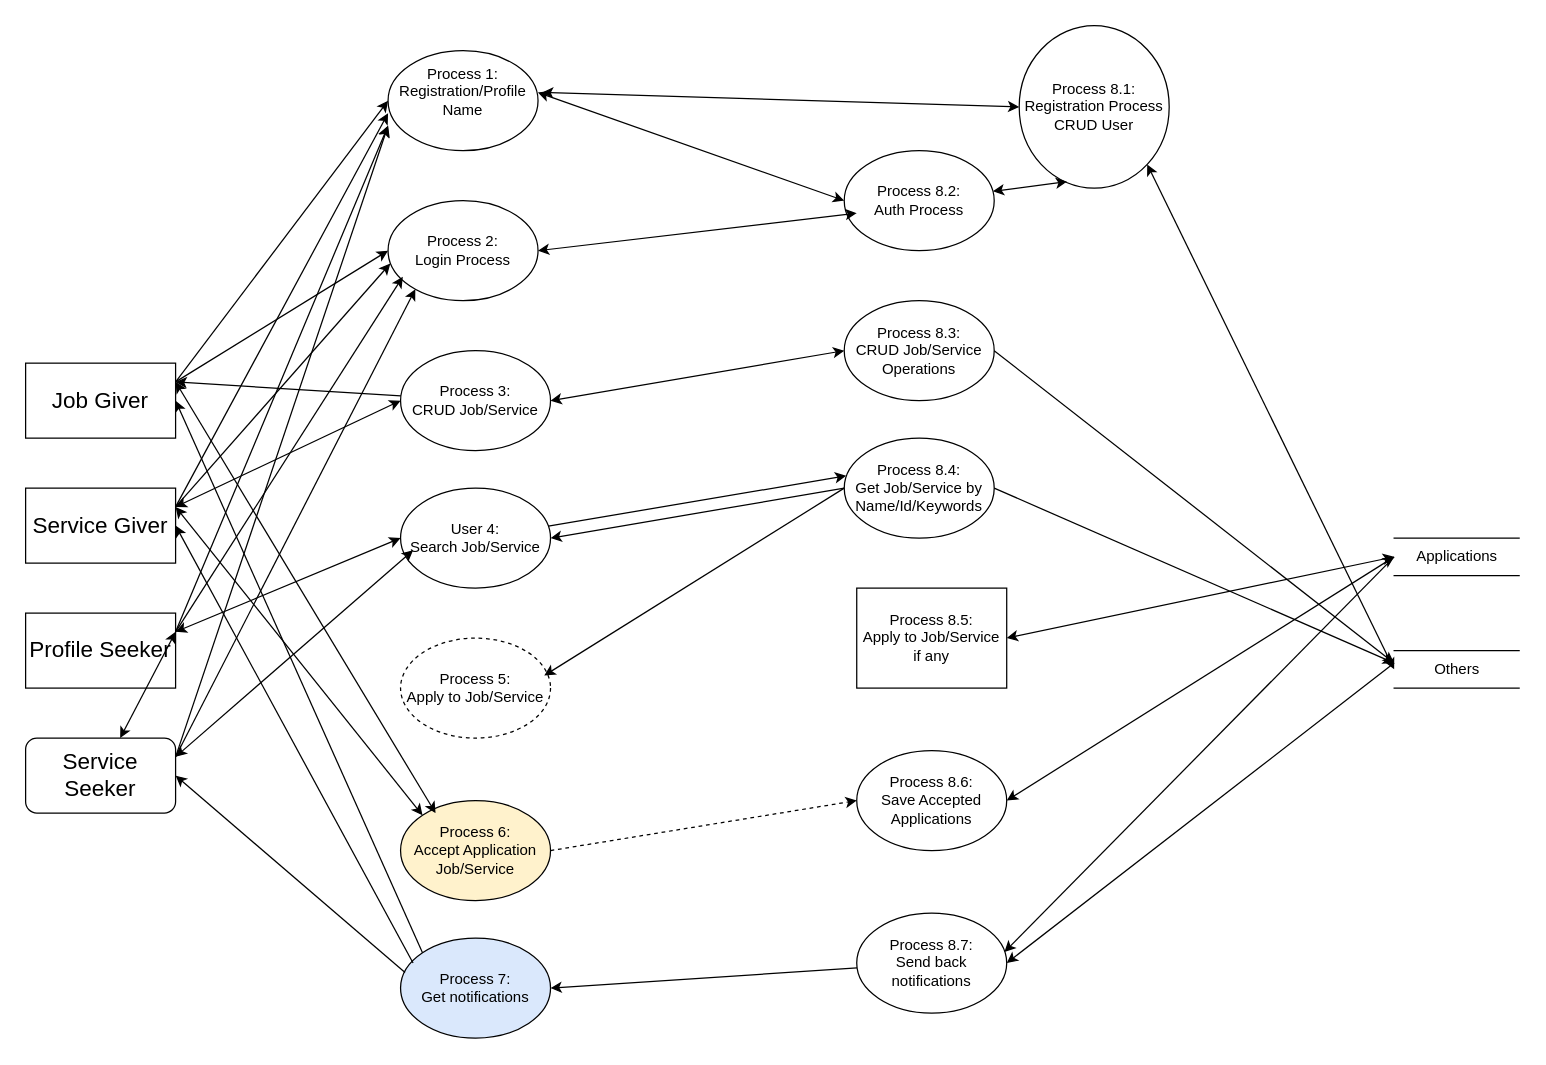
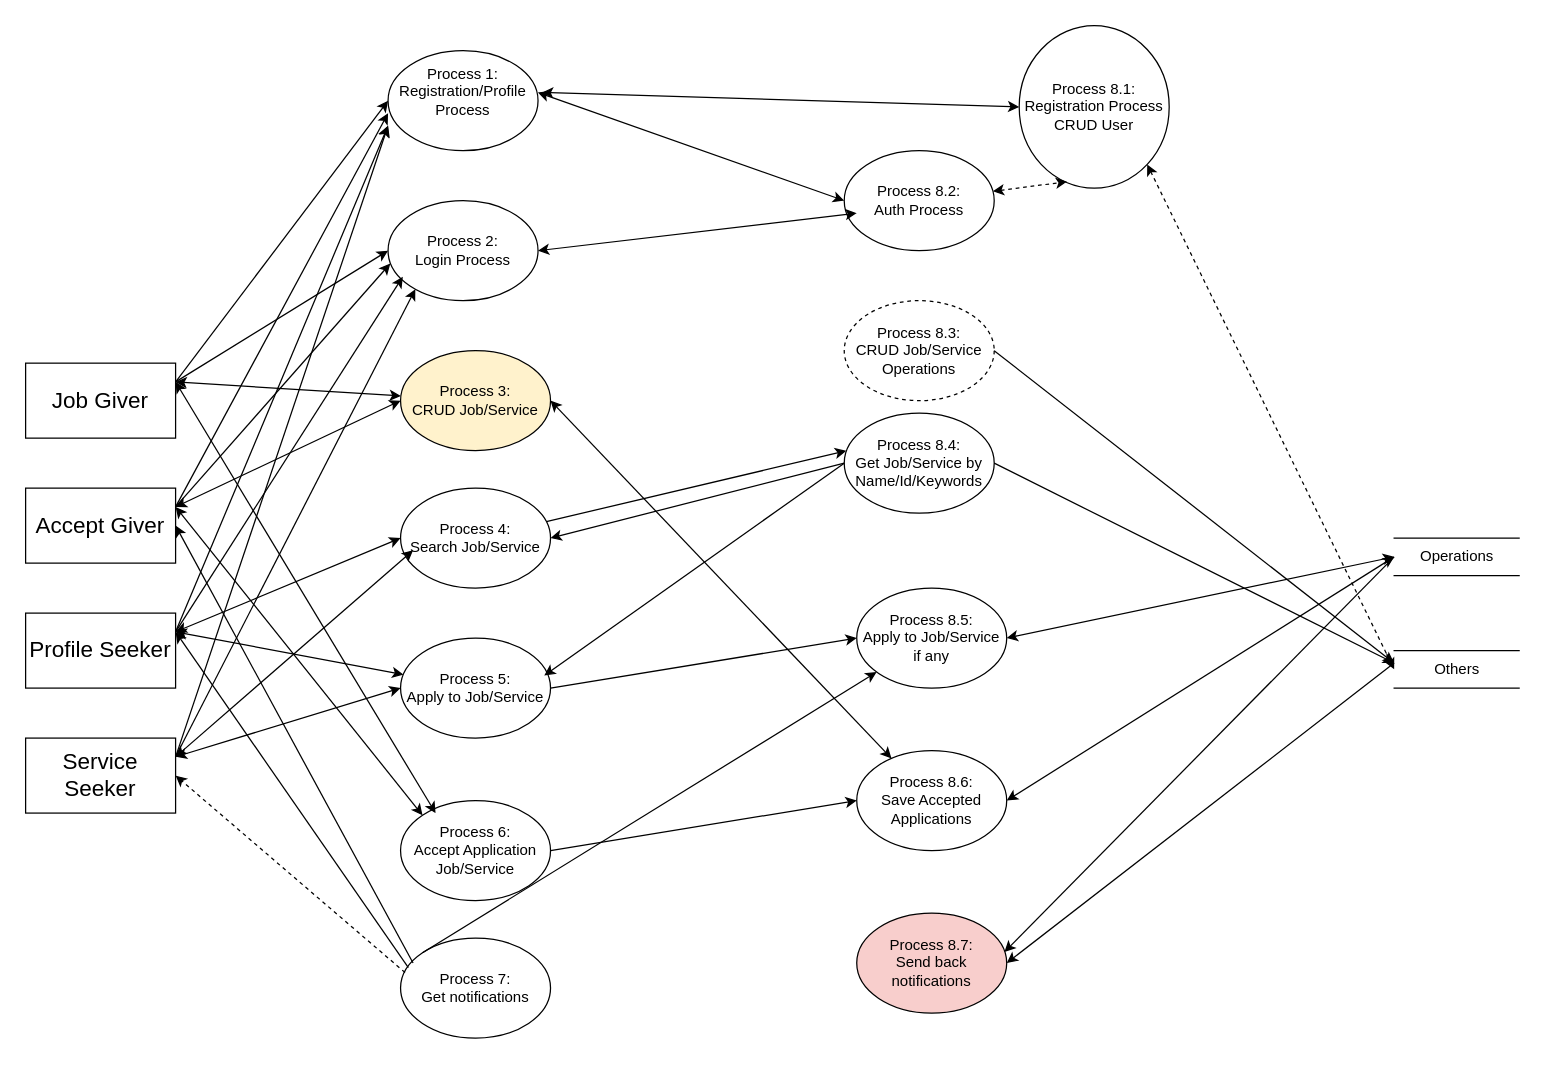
node "Process 1: Registration/Profile Name": label "Process 1: Registration/Profile Name" -> "Process 1: Registration/Profile Process"
edge "Process 8.1: Registration Process CRUD User" -- "Process 8.2: Auth Process": style solid -> dashed
node "Process 8.3: CRUD Job/Service Operations": style solid -> dashed
edge "Process 8.3: CRUD Job/Service Operations" -- "Process 3: CRUD Job/Service": now "Process 8.6: Save Accepted Applications" -- "Process 3: CRUD Job/Service"
edge "Process 3: CRUD Job/Service" -> "Job Giver": arrowhead none -> classic
node "Process 3: CRUD Job/Service": fillcolor #ffffff -> #fff2cc
edge "Process 8.1: Registration Process CRUD User" -- "Others": style solid -> dashed
node "Process 8.4: Get Job/Service by Name/Id/Keywords": moved (919, 488) -> (919, 463)
node "Service Giver": label "Service Giver" -> "Accept Giver"
node "User 4: Search Job/Service": label "User 4: Search Job/Service" -> "Process 4: Search Job/Service"
node "Applications": label "Applications" -> "Operations"
node "Process 8.5: Apply to Job/Service if any": shape rectangle -> ellipse
edge "Process 5: Apply to Job/Service" -> "Process 8.5: Apply to Job/Service if any": added
edge "Profile Seeker" -- "Service Seeker": now "Profile Seeker" -- "Process 5: Apply to Job/Service"
node "Process 5: Apply to Job/Service": style dashed -> solid
edge "Process 5: Apply to Job/Service" -- "Service Seeker": added
node "Service Seeker": shape rounded rectangle -> rectangle
edge "Process 7: Get notifications" -> "Profile Seeker": added
edge "Process 7: Get notifications" -> "Job Giver": now "Process 7: Get notifications" -> "Process 8.5: Apply to Job/Service if any"
edge "Process 6: Accept Application Job/Service" -> "Process 8.6: Save Accepted Applications": style dashed -> solid
node "Process 6: Accept Application Job/Service": fillcolor #fff2cc -> #ffffff
edge "Process 7: Get notifications" -> "Service Seeker": style solid -> dashed
node "Process 8.7: Send back notifications": fillcolor #ffffff -> #f8cecc
edge "Process 8.7: Send back notifications" -> "Process 7: Get notifications": removed
node "Process 7: Get notifications": fillcolor #dae8fc -> #ffffff
